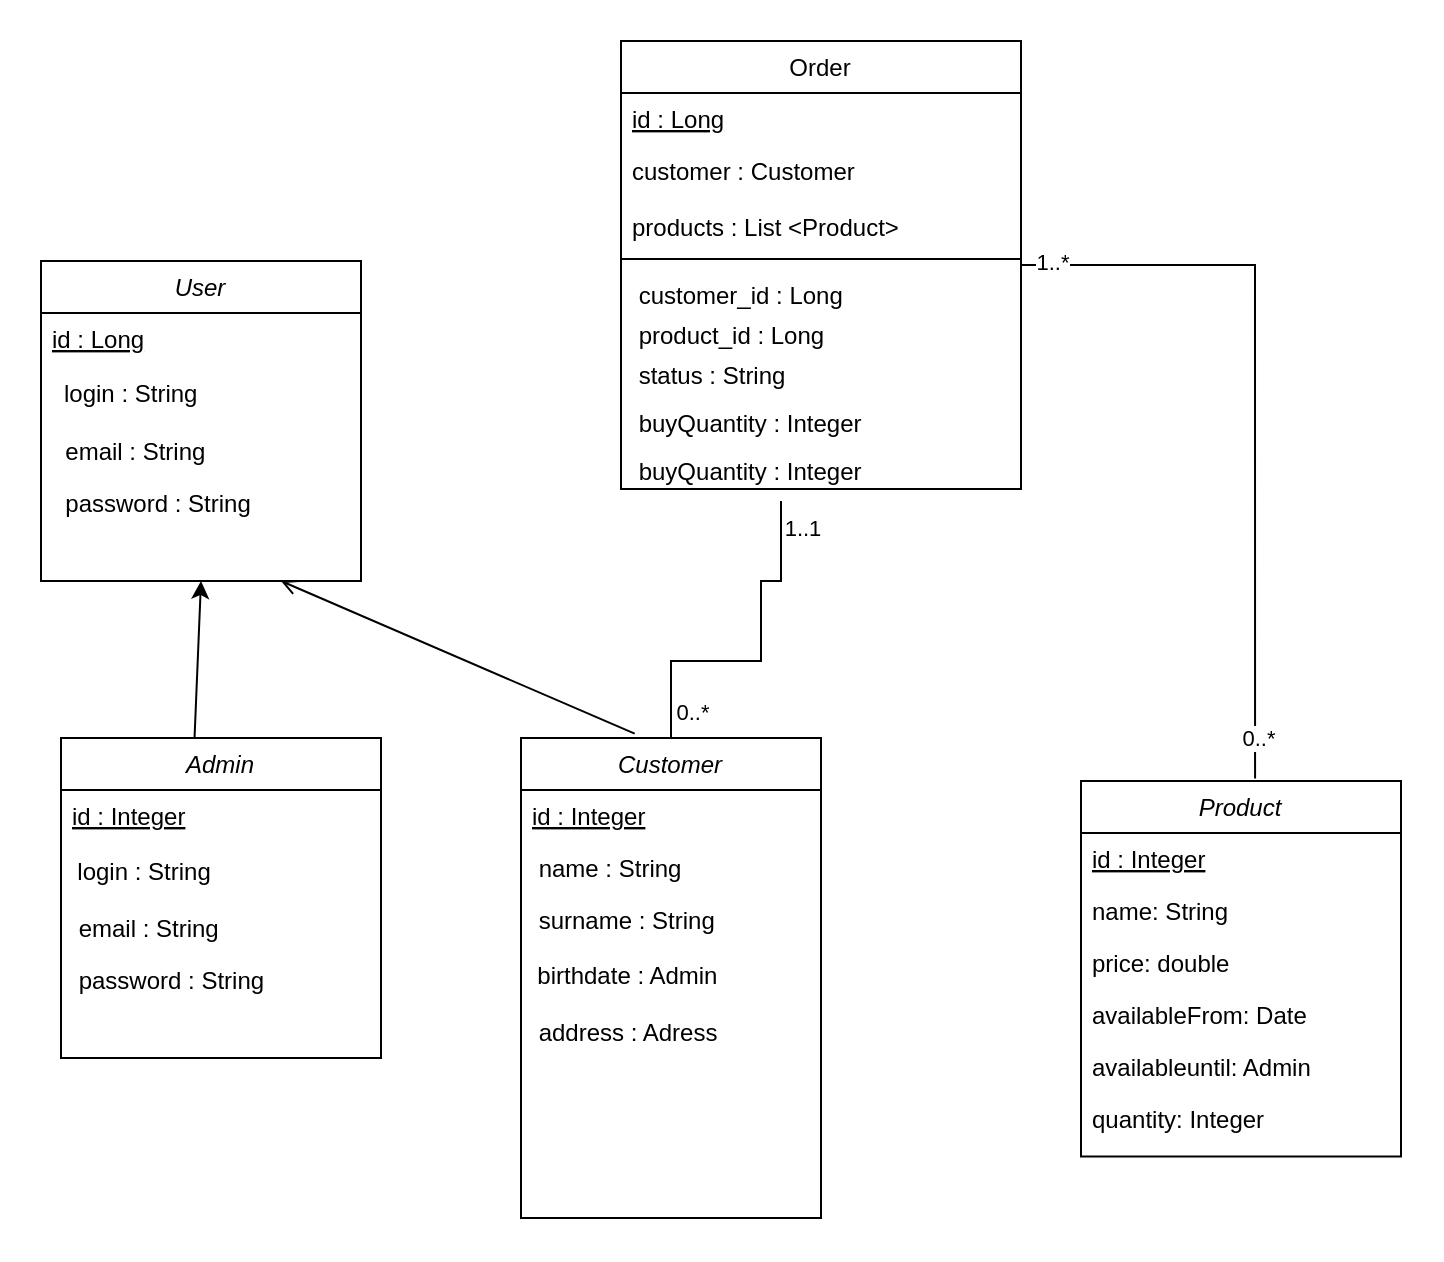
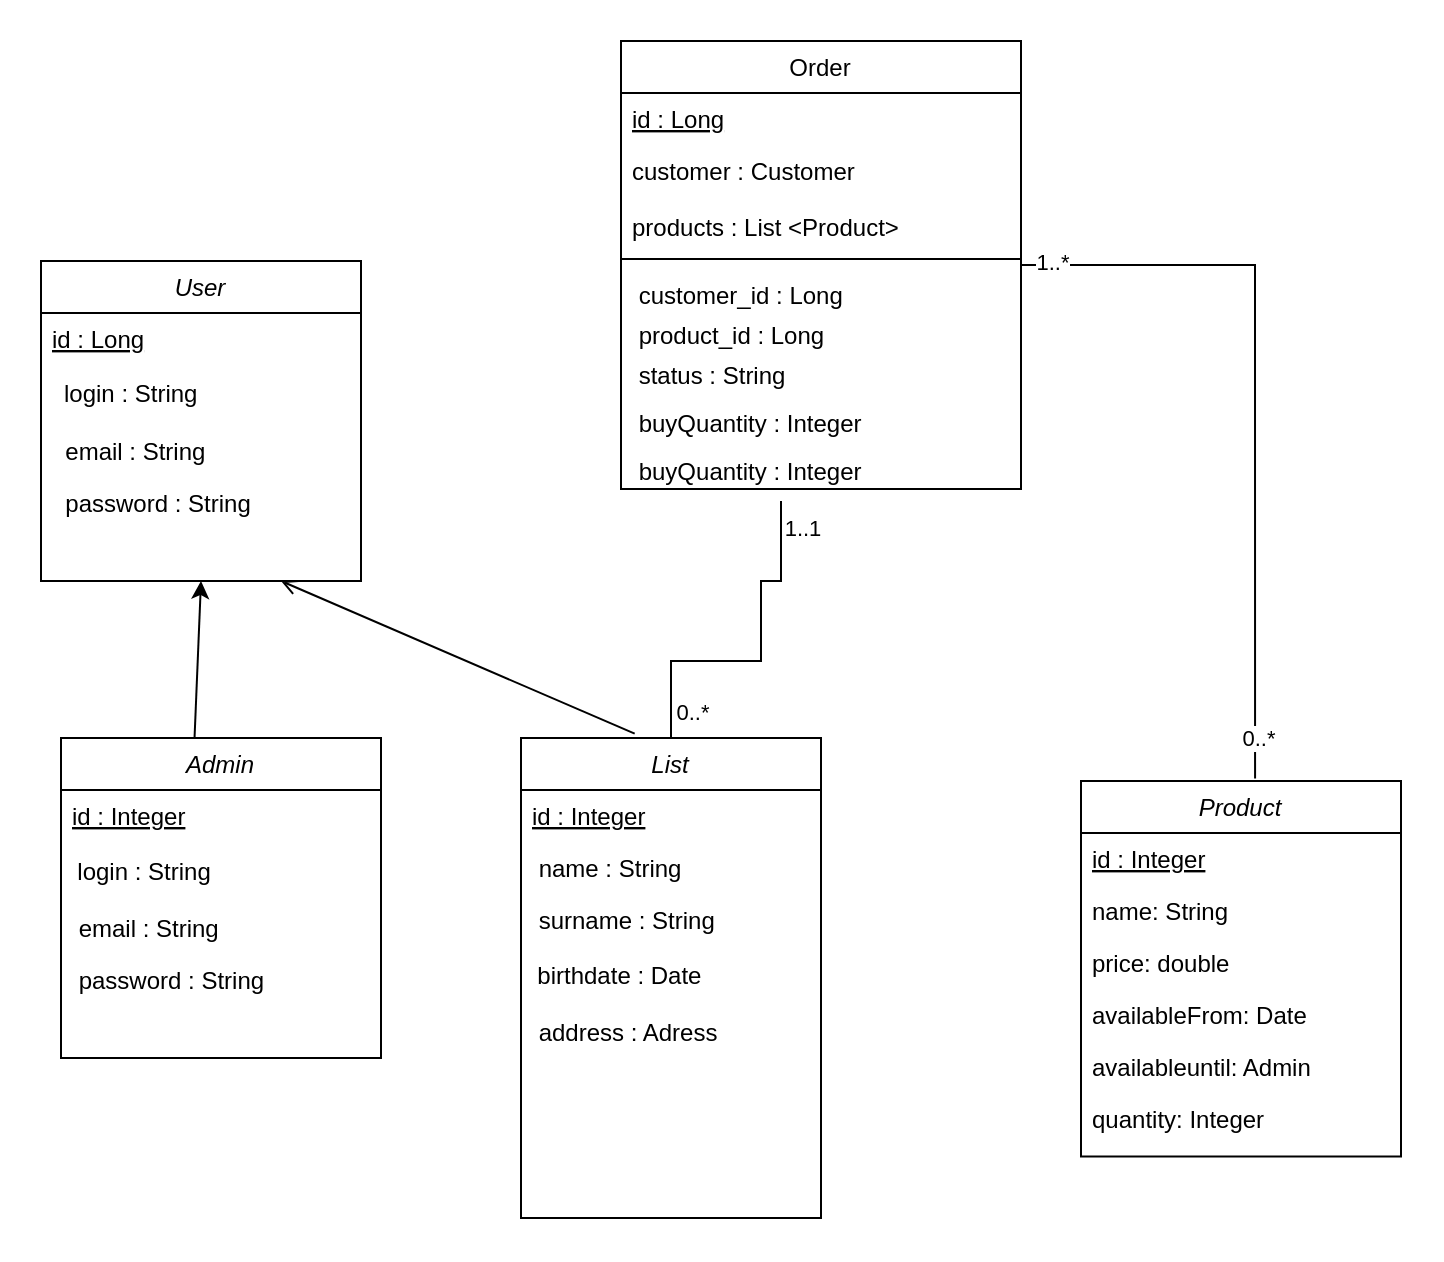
node "Customer": label "Customer" -> "List"
node "birthdate : Admin": label "birthdate : Admin" -> "birthdate : Date"
